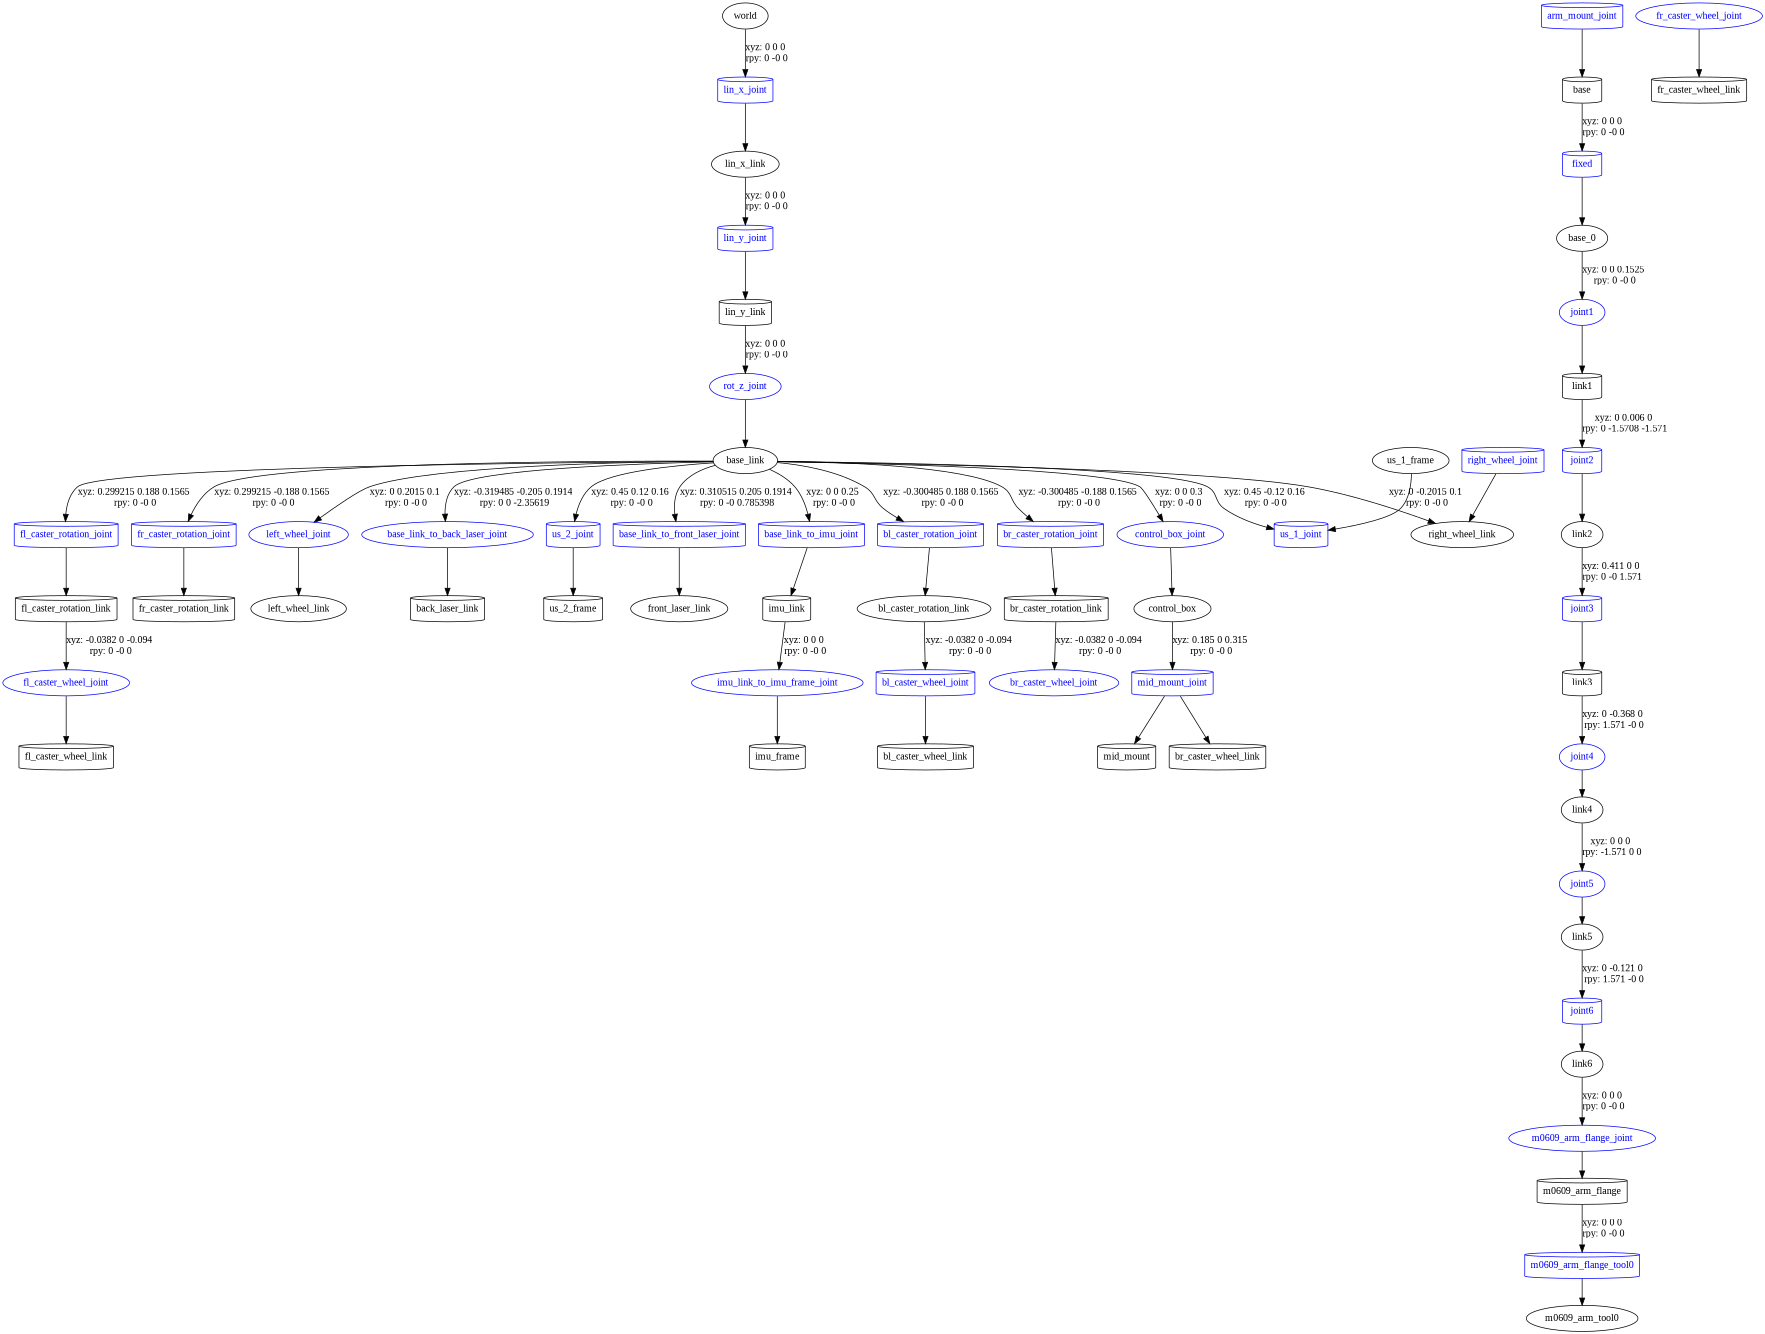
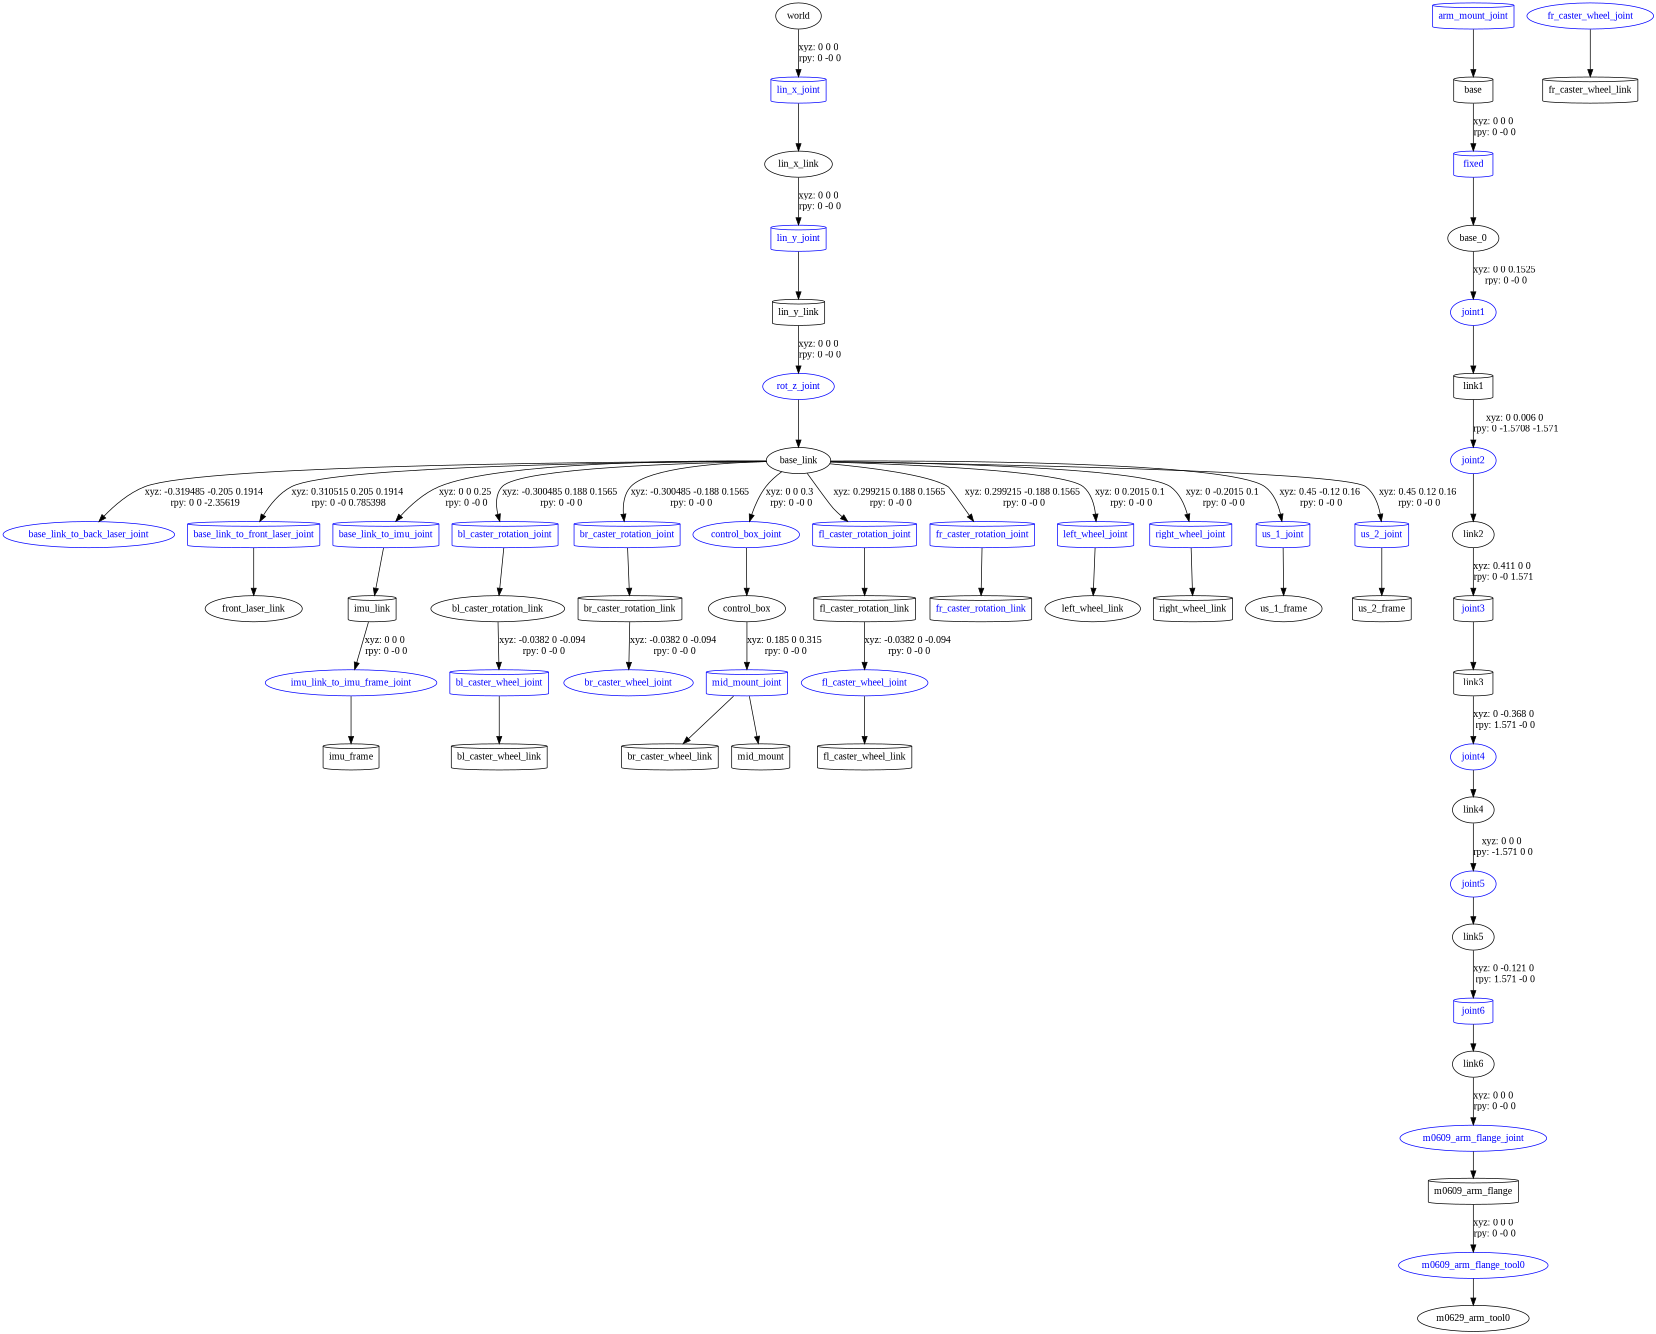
node "joint2": shape cylinder -> ellipse
edge "base_link" -> "right_wheel_link": now "base_link" -> "right_wheel_joint"
edge "us_1_frame" -> "us_1_joint": reversed
node "left_wheel_joint": shape ellipse -> cylinder
node "right_wheel_link": shape ellipse -> cylinder
node "fr_caster_rotation_link": fontcolor black -> blue
node "back_laser_link": removed
node "joint3": color blue -> black
node "m0609_arm_flange_tool0": shape cylinder -> ellipse
node "m0609_arm_tool0": label "m0609_arm_tool0" -> "m0629_arm_tool0"
